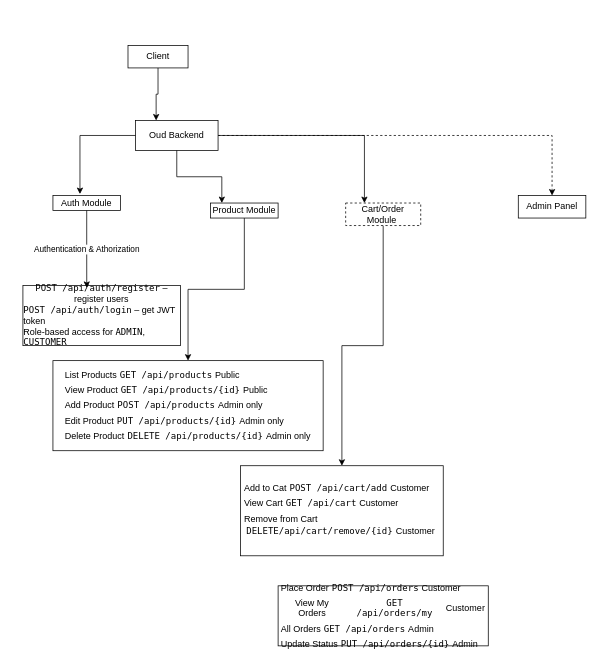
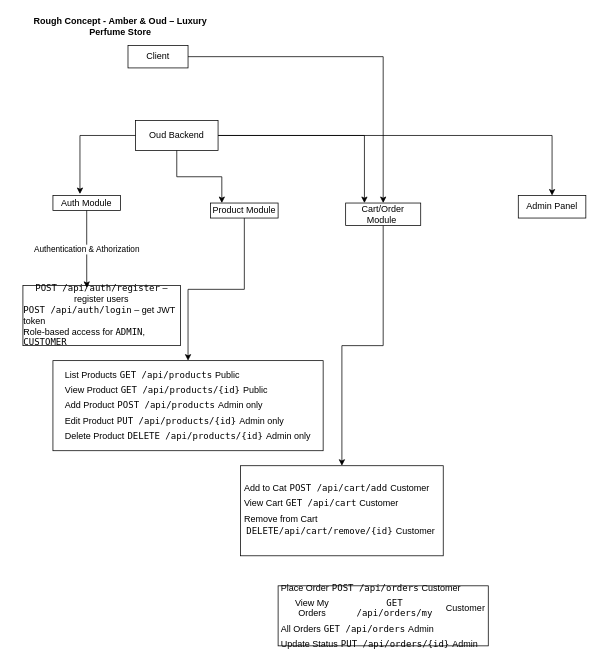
node "Rough Concept - Amber & Oud – Luxury Perfume Store": added
edge "Client" -> "Oud Backend": now "Client" -> "Cart/Order Module"
edge "Oud Backend" -> "Admin Panel": style dashed -> solid
node "Cart/Order Module": style dashed -> solid
